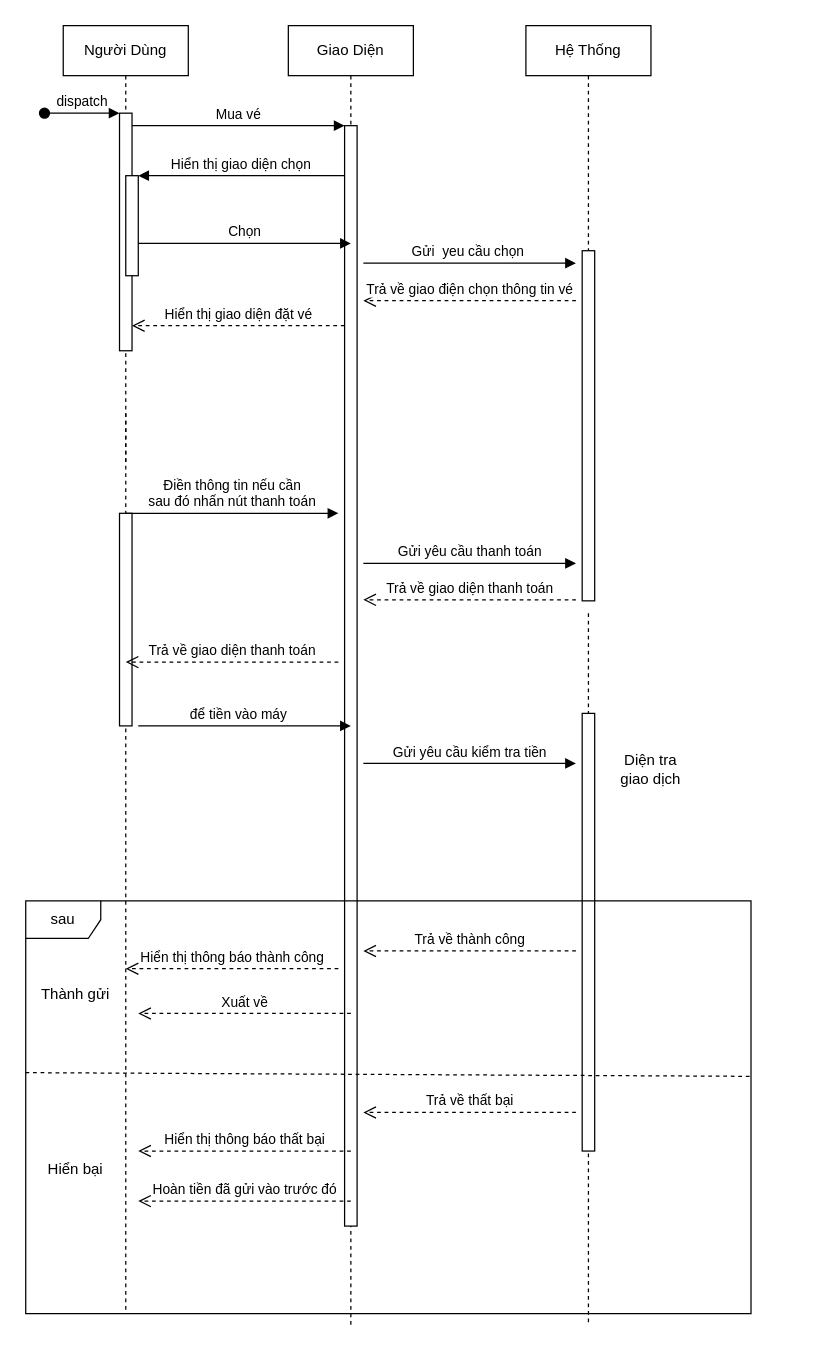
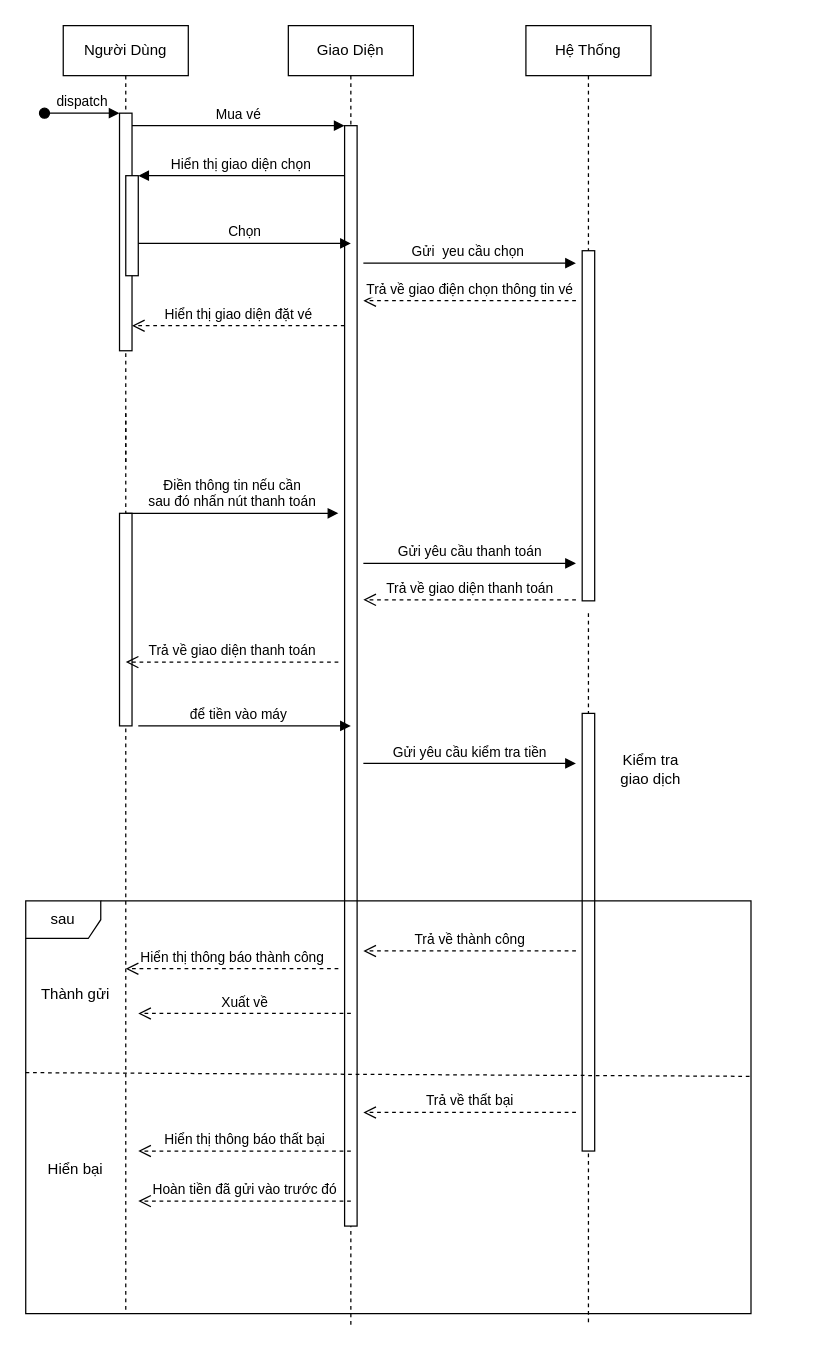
node "Diện tra giao dịch": label "Diện tra giao dịch" -> "Kiểm tra giao dịch"
